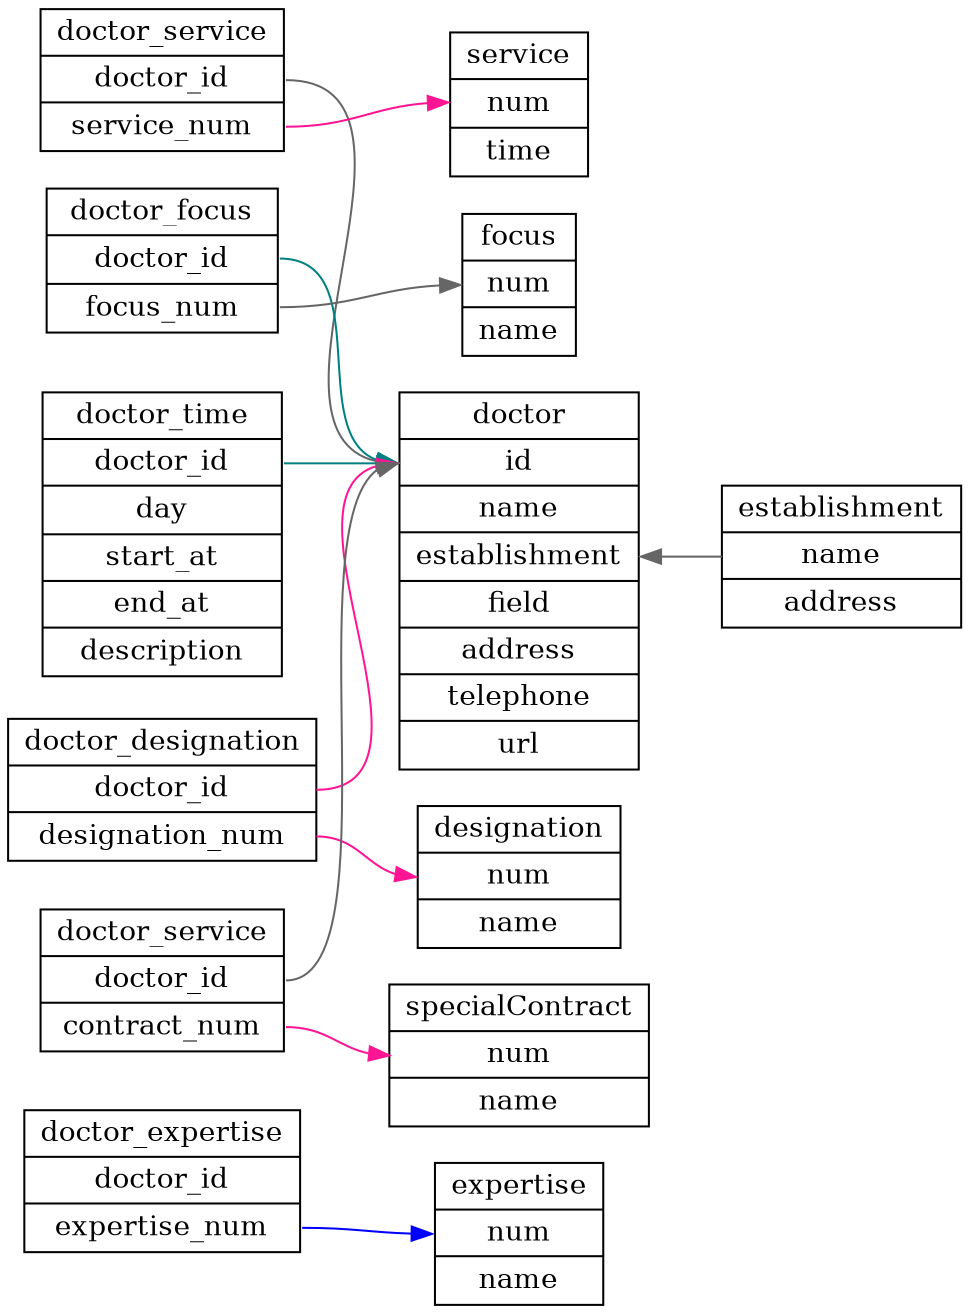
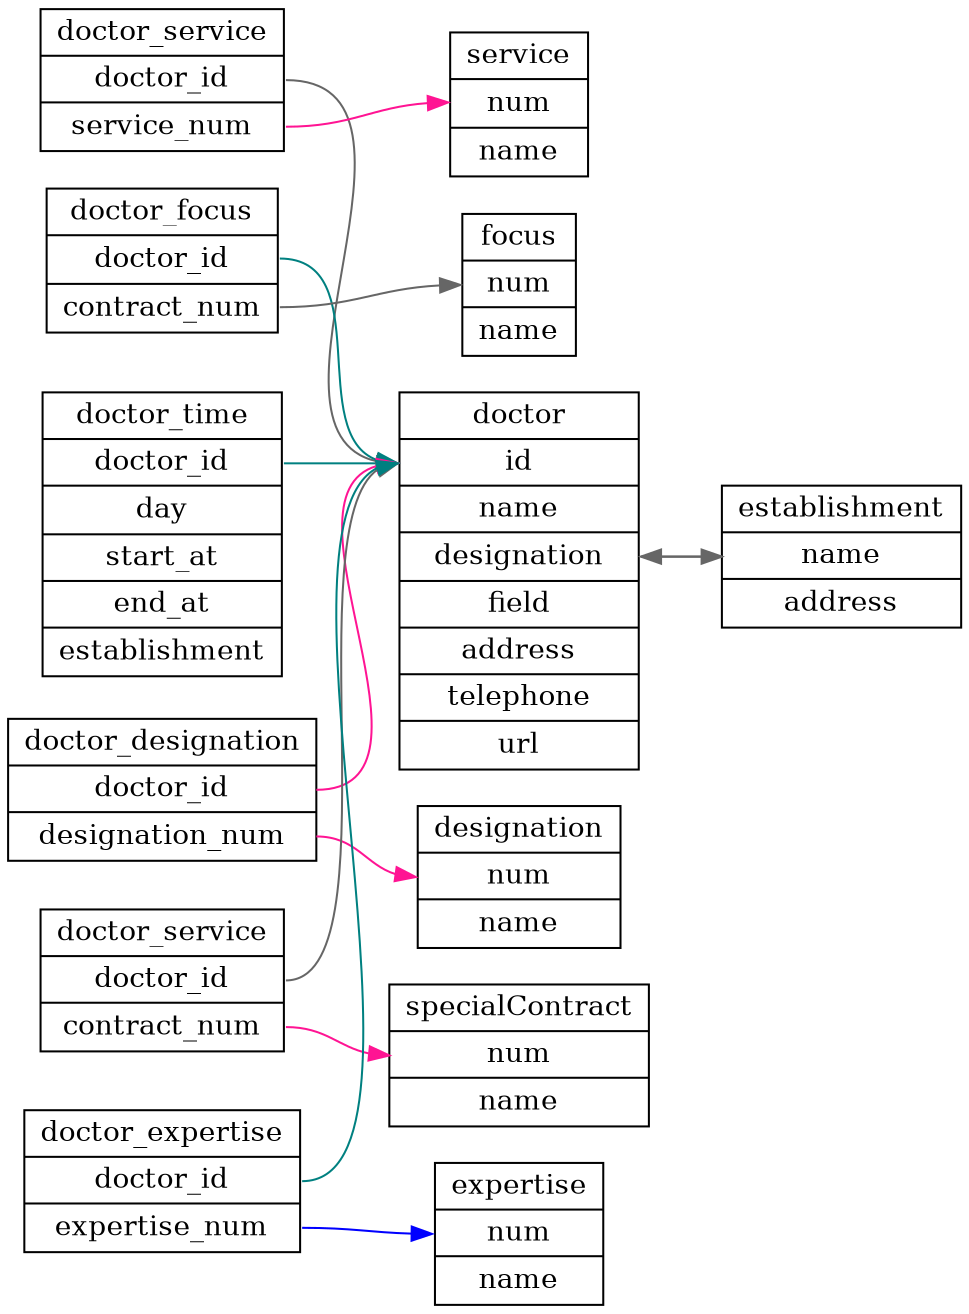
node "service": text "time" -> "name"
node "doctor_focus": text "focus_num" -> "contract_num"
node "doctor": text "establishment" -> "designation"
edge "doctor" -> "establishment": added
node "doctor_time": text "description" -> "establishment"
edge "doctor_expertise" -> "doctor": added
